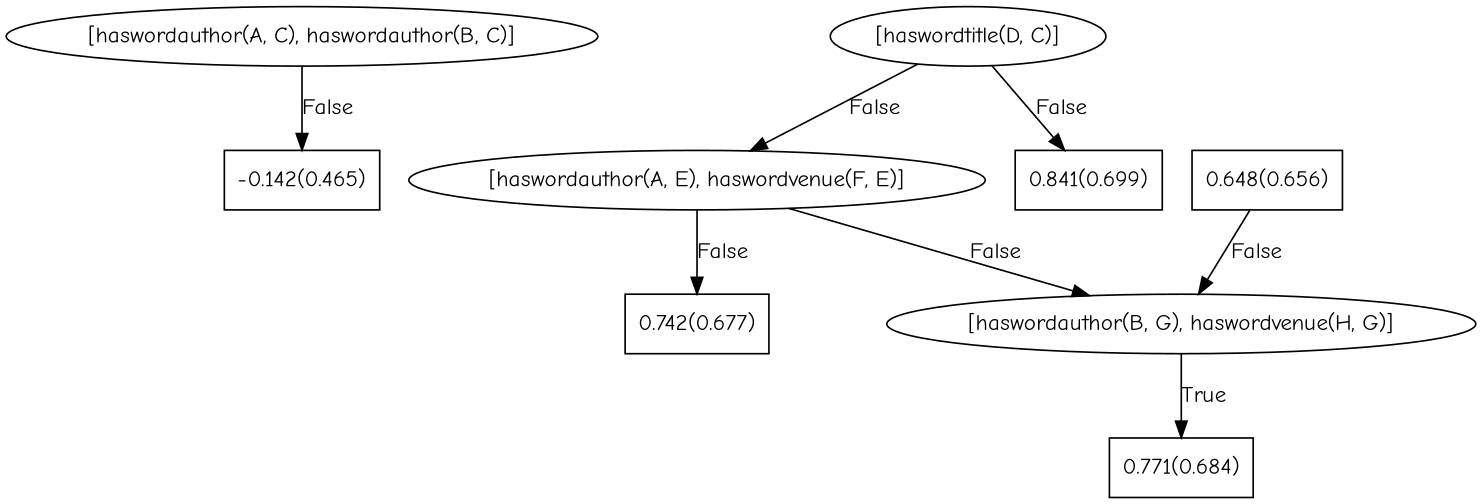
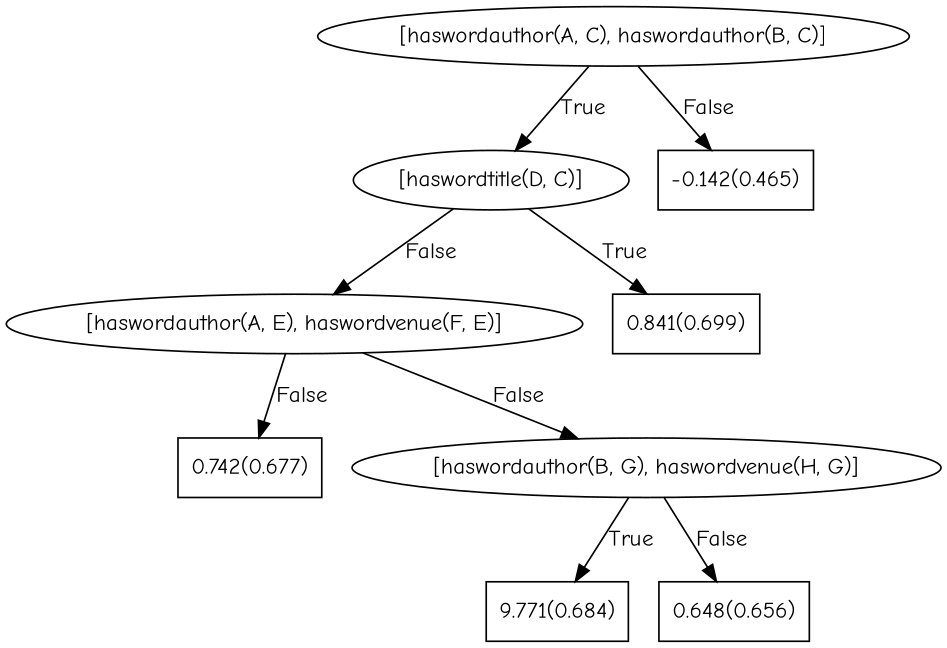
edge "[haswordauthor(A, C), haswordauthor(B, C)]" -> "[haswordtitle(D, C)]": added, label "True"
edge "[haswordtitle(D, C)]" -> "0.841(0.699)": label "False" -> "True"
edge "0.648(0.656)" -> "[haswordauthor(B, G), haswordvenue(H, G)]": reversed
node "0.771(0.684)": label "0.771(0.684)" -> "9.771(0.684)"
